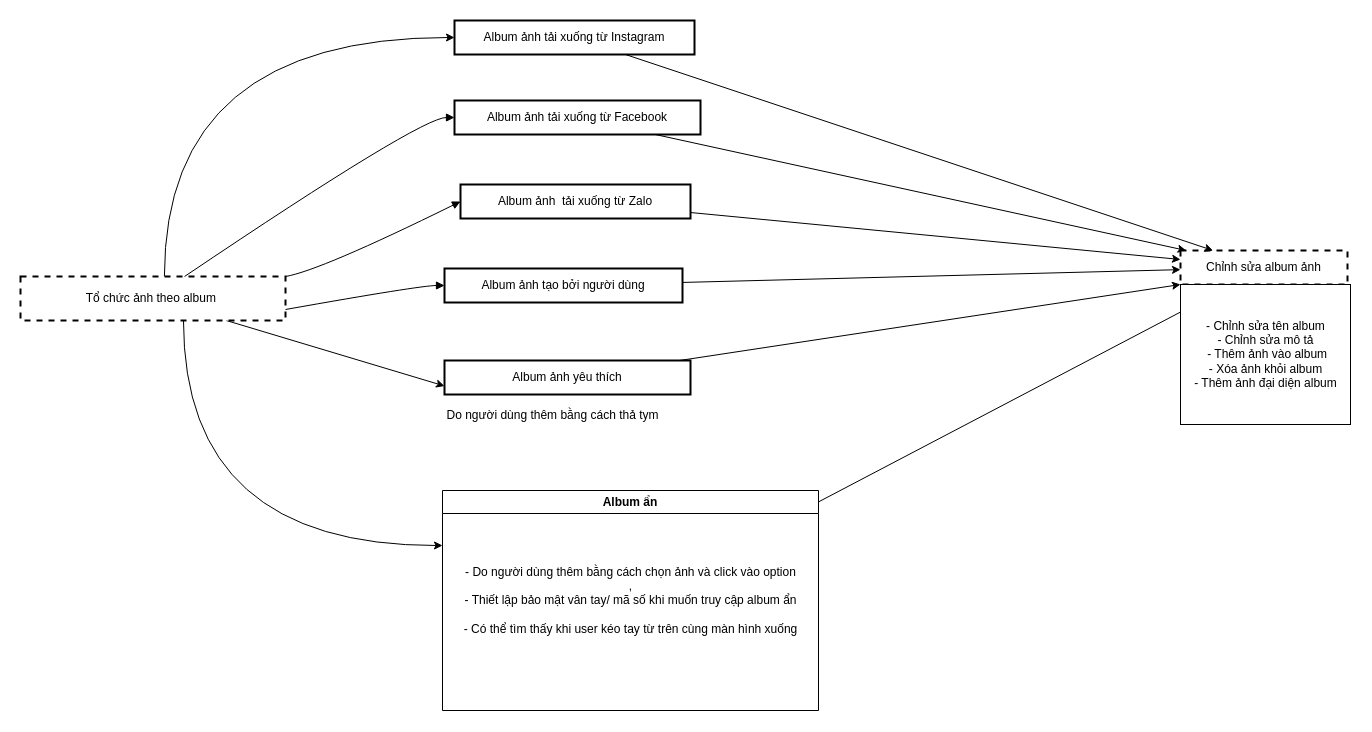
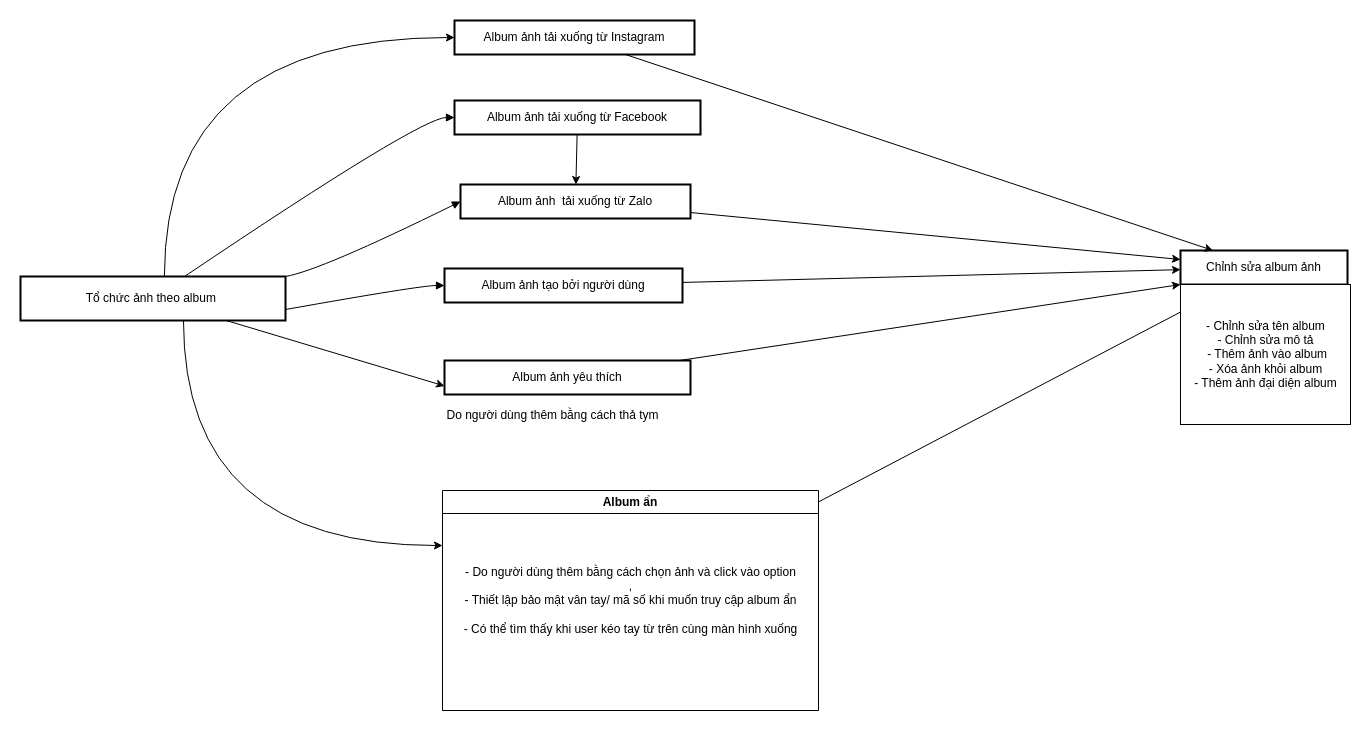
edge "Album ảnh tải xuống từ Facebook" -> "Chỉnh sửa album ảnh": now "Album ảnh tải xuống từ Facebook" -> "Album ảnh tải xuống từ Zalo"
node "Chỉnh sửa album ảnh": style dashed -> solid
node "Tổ chức ảnh theo album": style dashed -> solid
